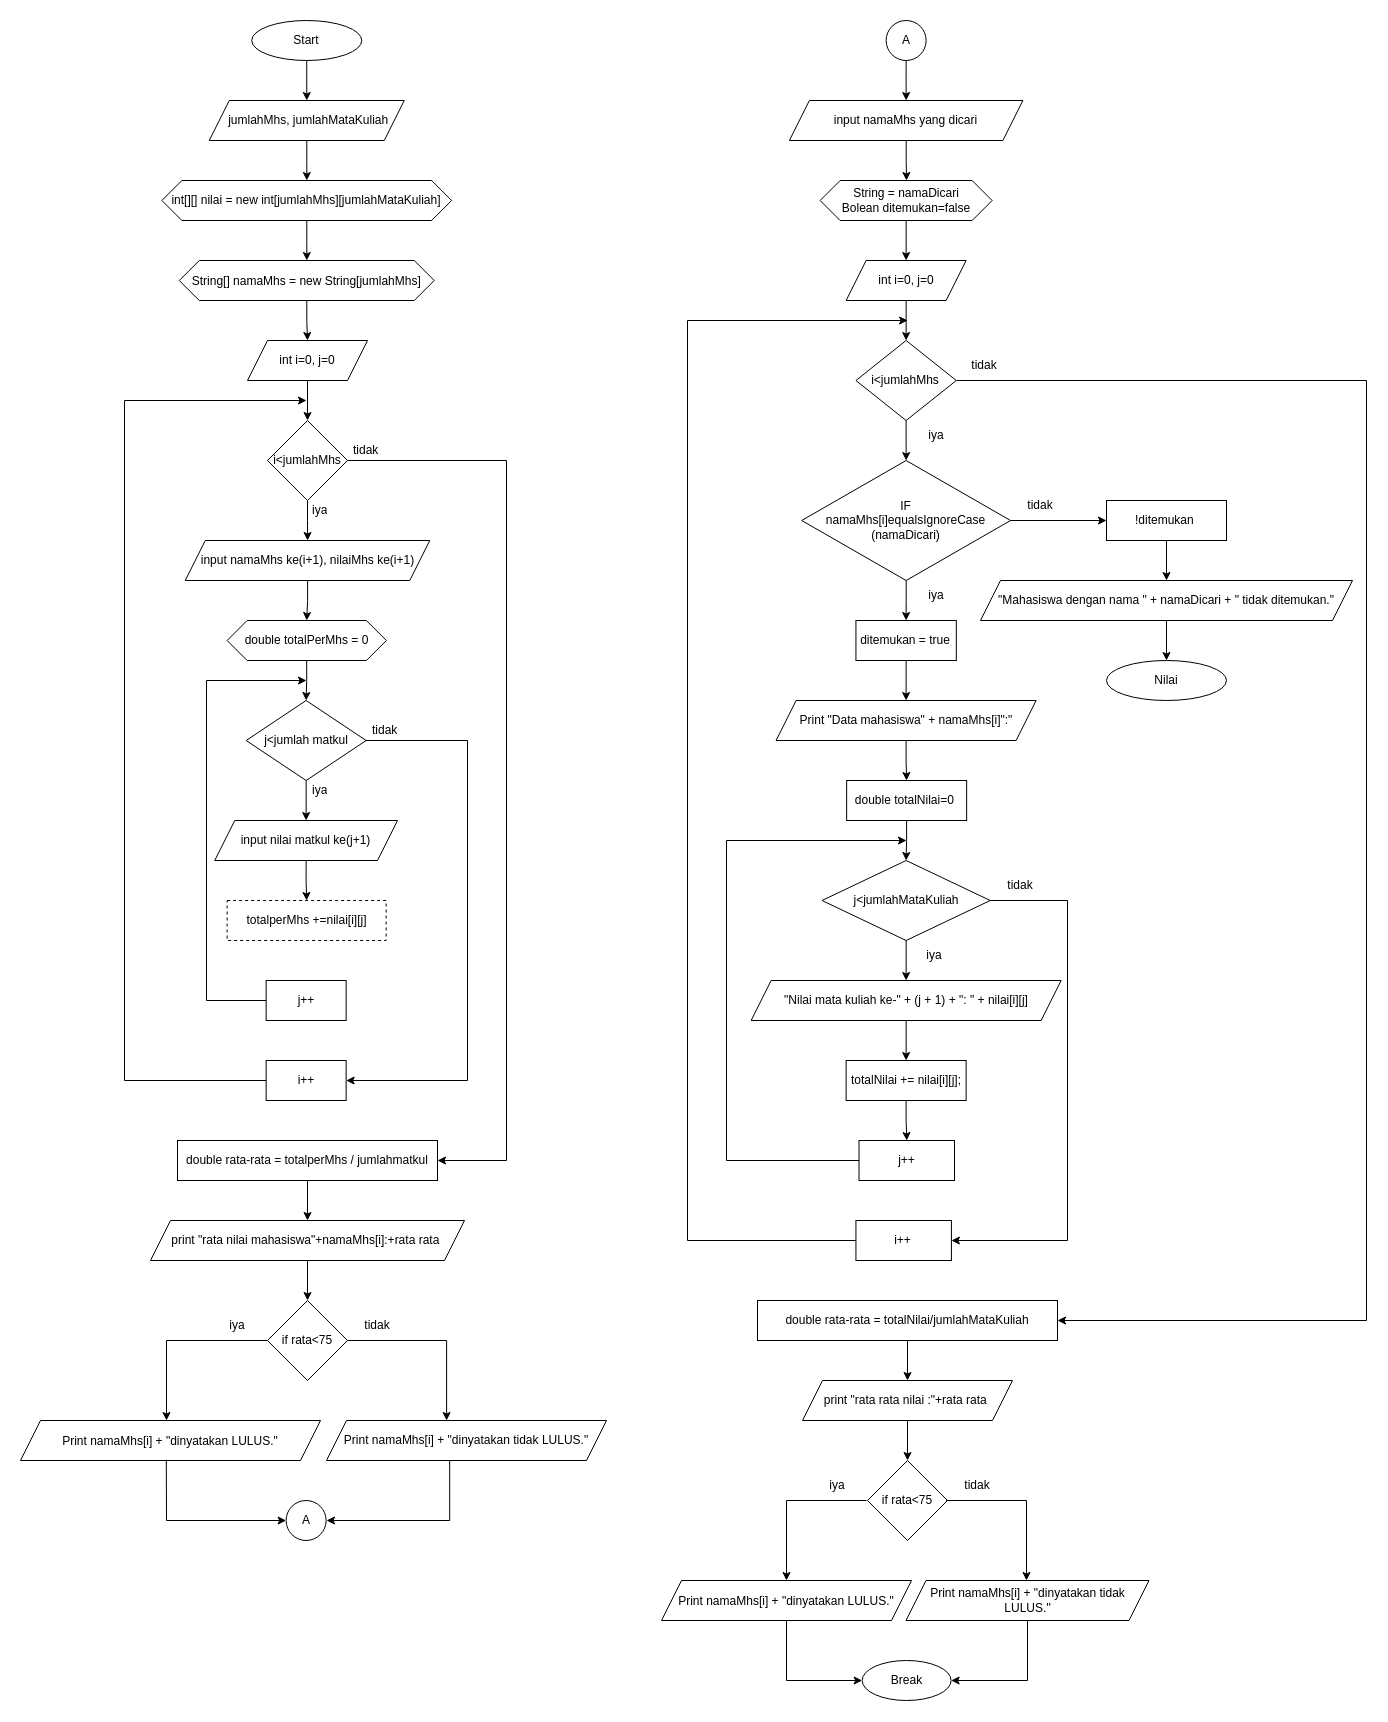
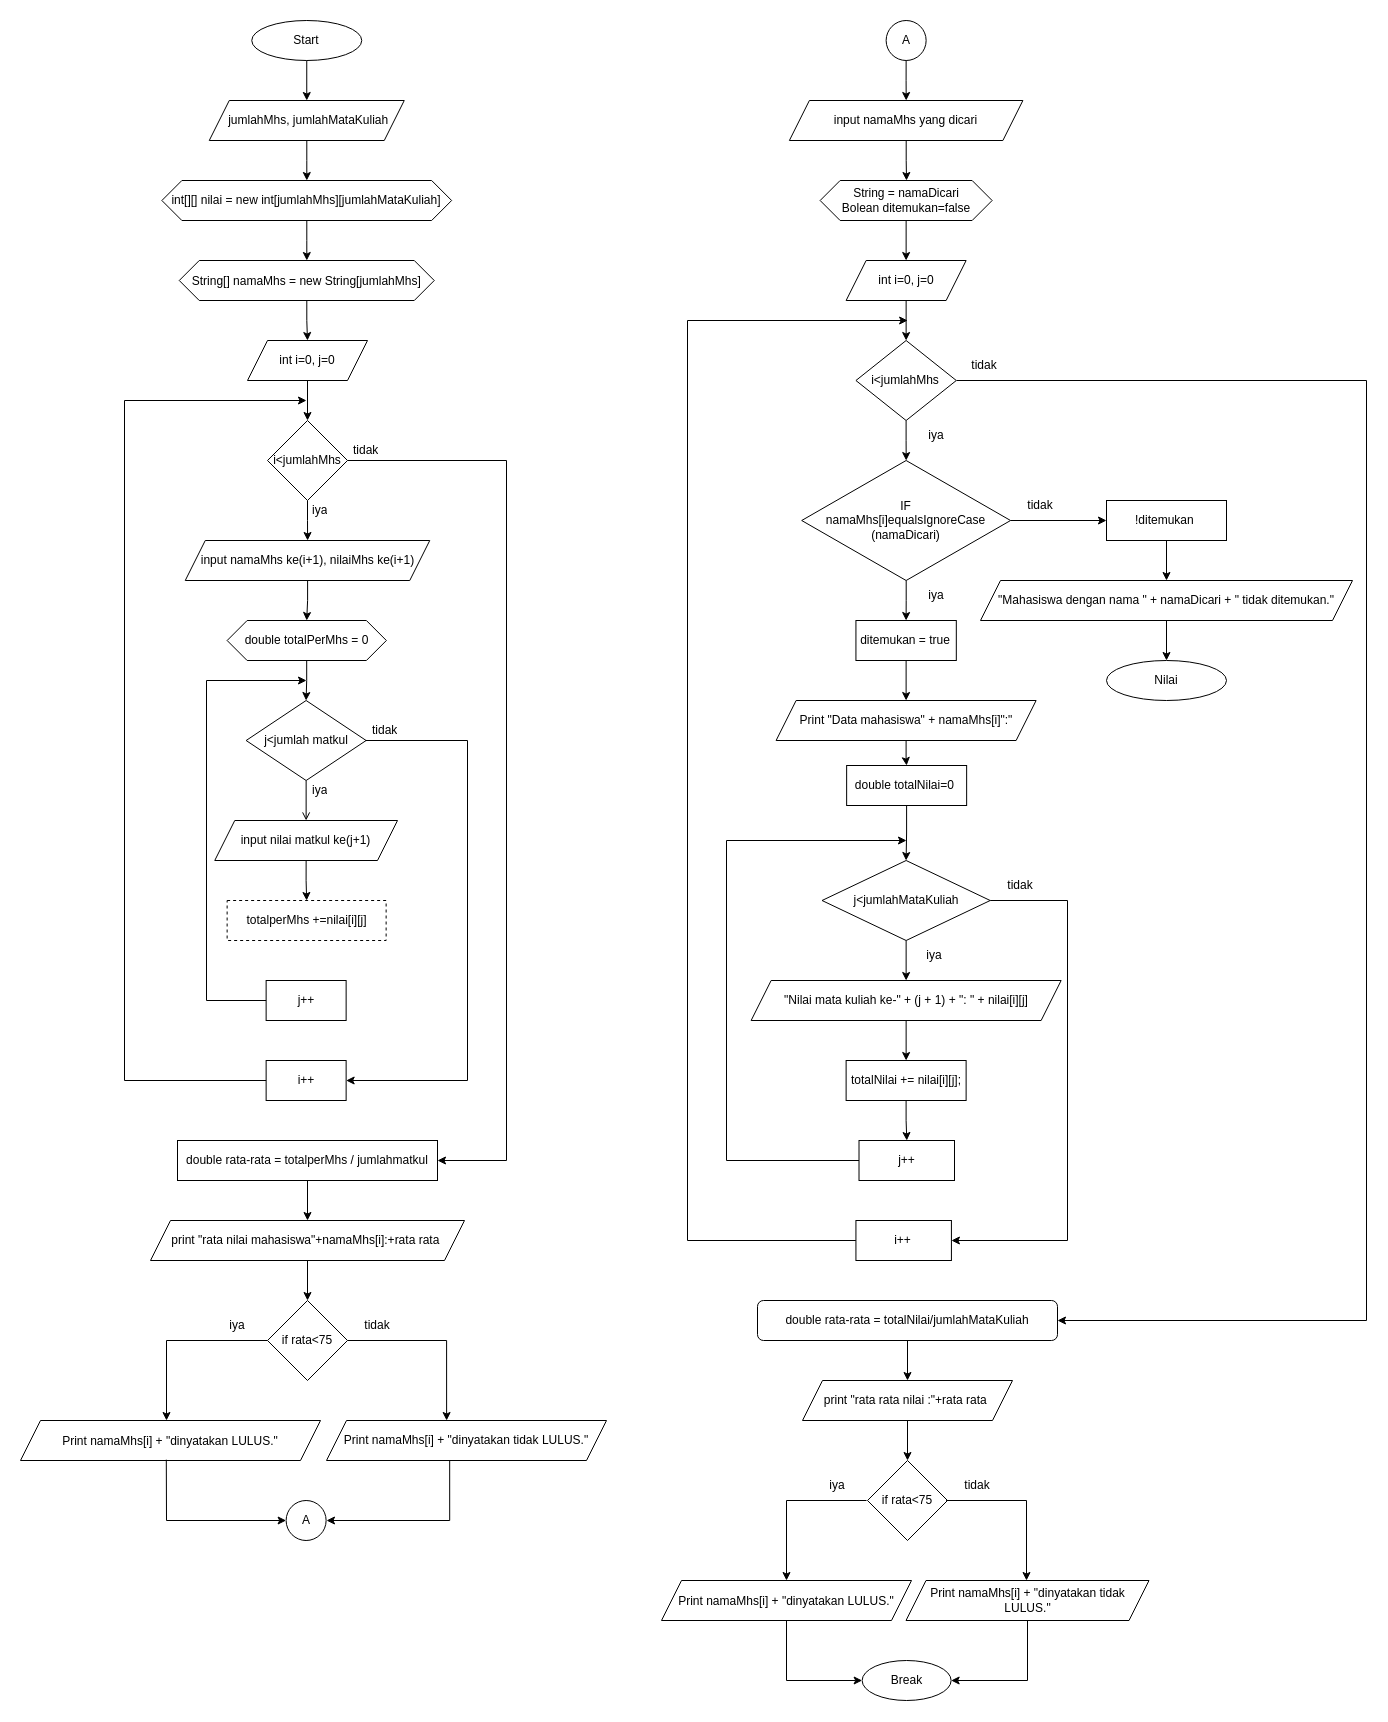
node "double totalNilai=0": moved (907, 801) -> (907, 786)
edge "j<jumlah matkul" -> "input nilai matkul ke(j+1)": arrowhead classic -> open
node "double rata-rata = totalNilai/jumlahMataKuliah": shape rectangle -> rounded rectangle
